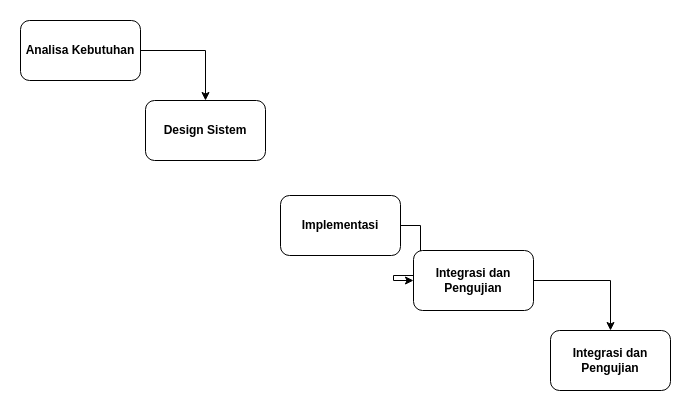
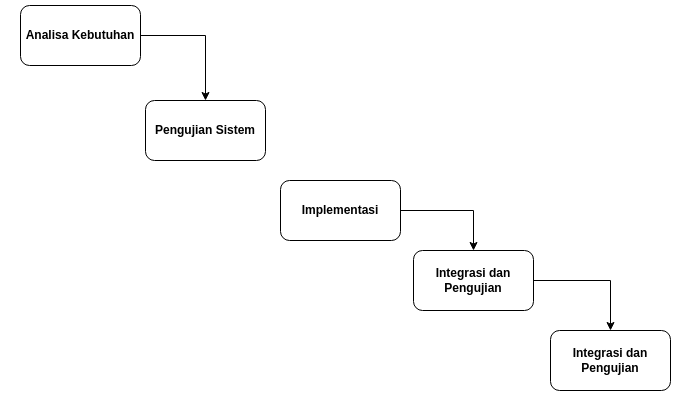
node "Analisa Kebutuhan": moved (81, 51) -> (81, 36)
node "Design Sistem": label "Design Sistem" -> "Pengujian Sistem"
node "Implementasi": moved (341, 226) -> (341, 211)
